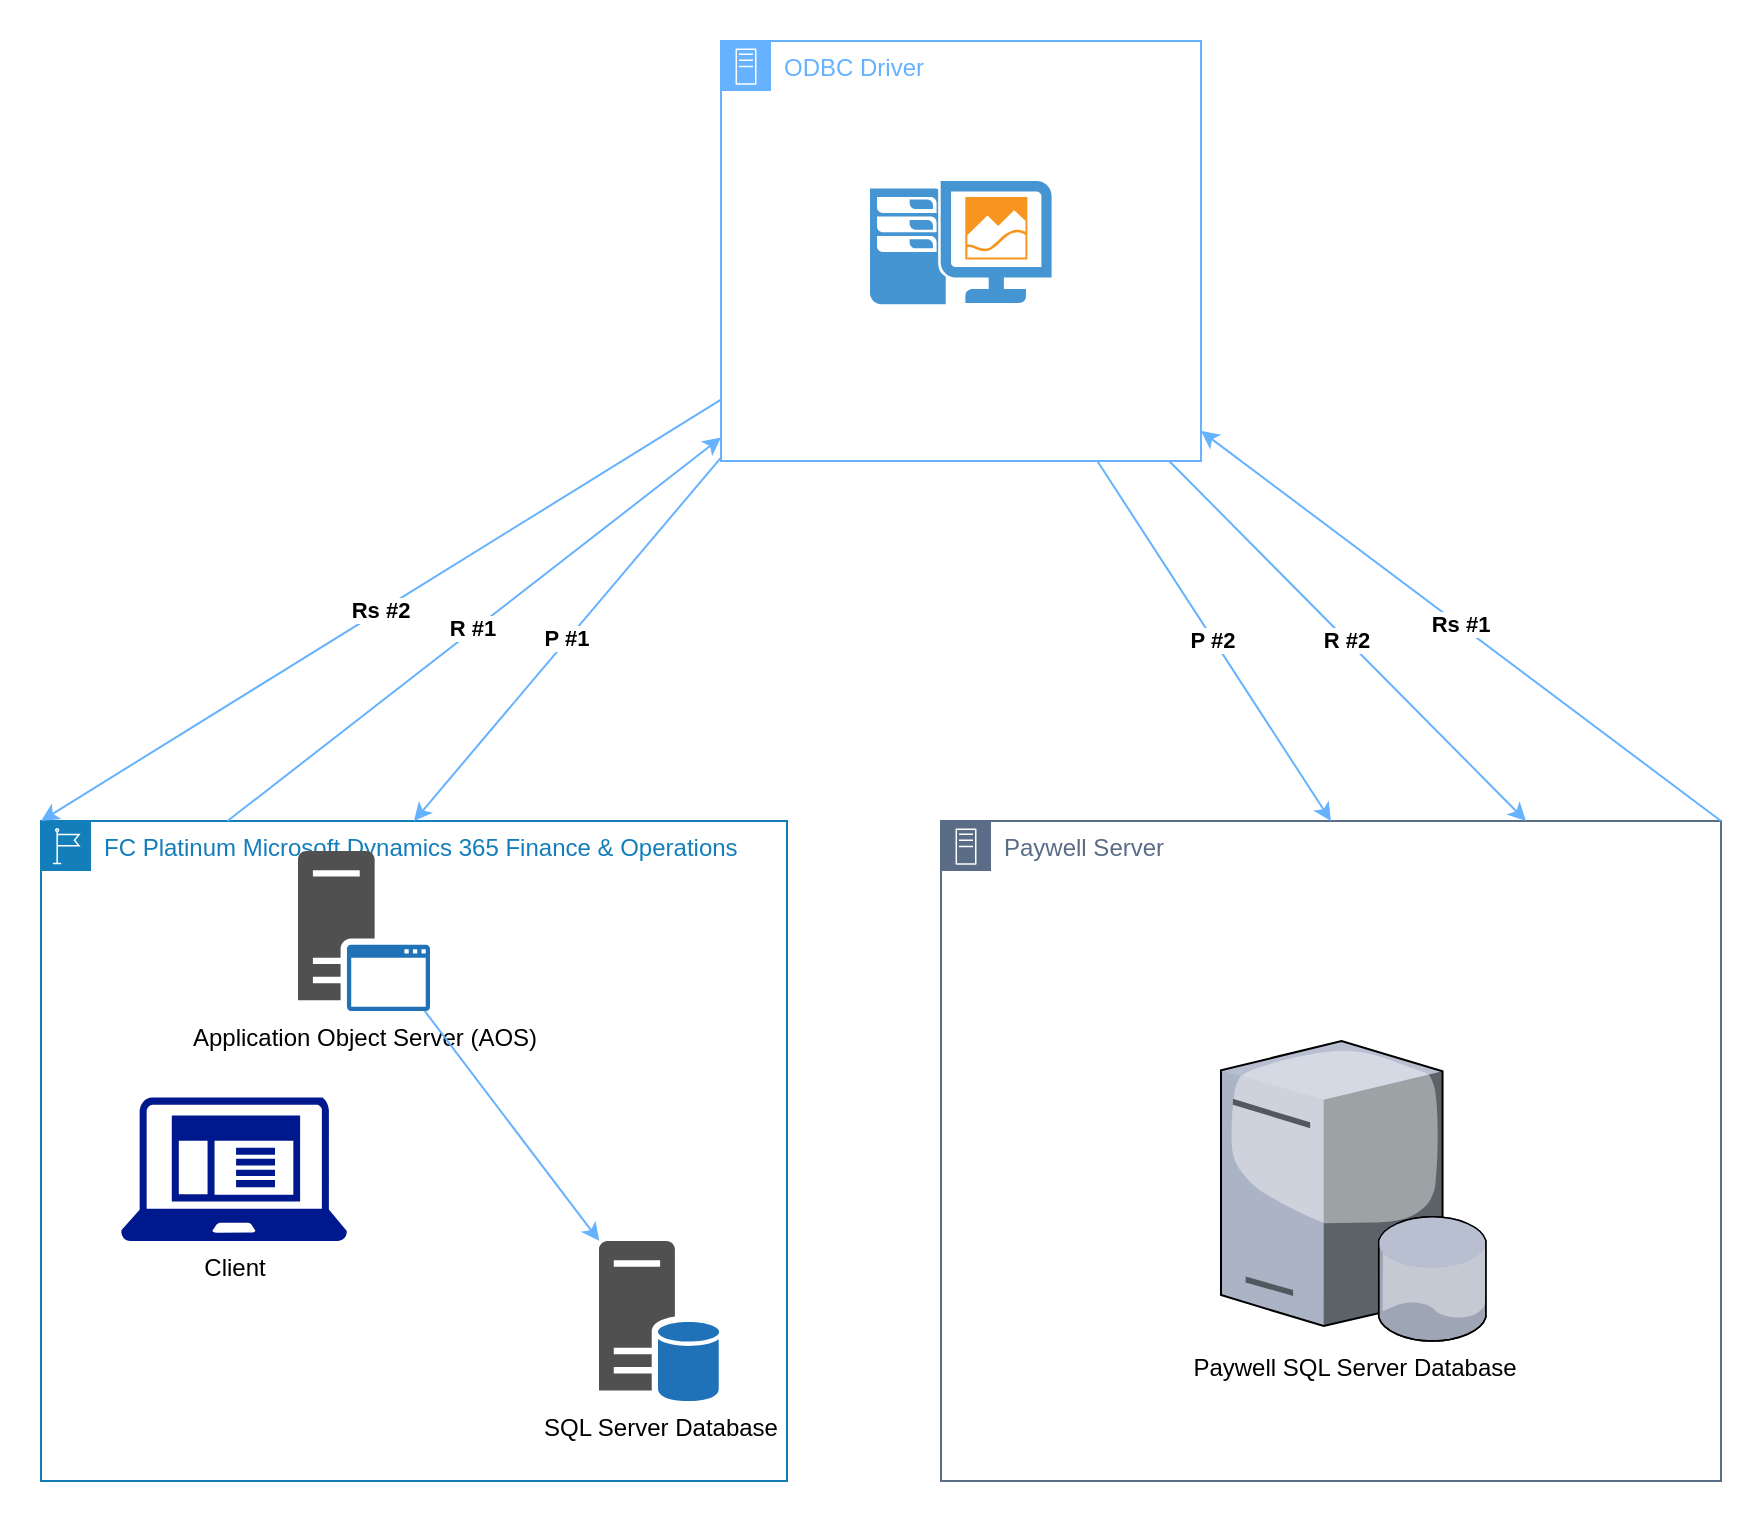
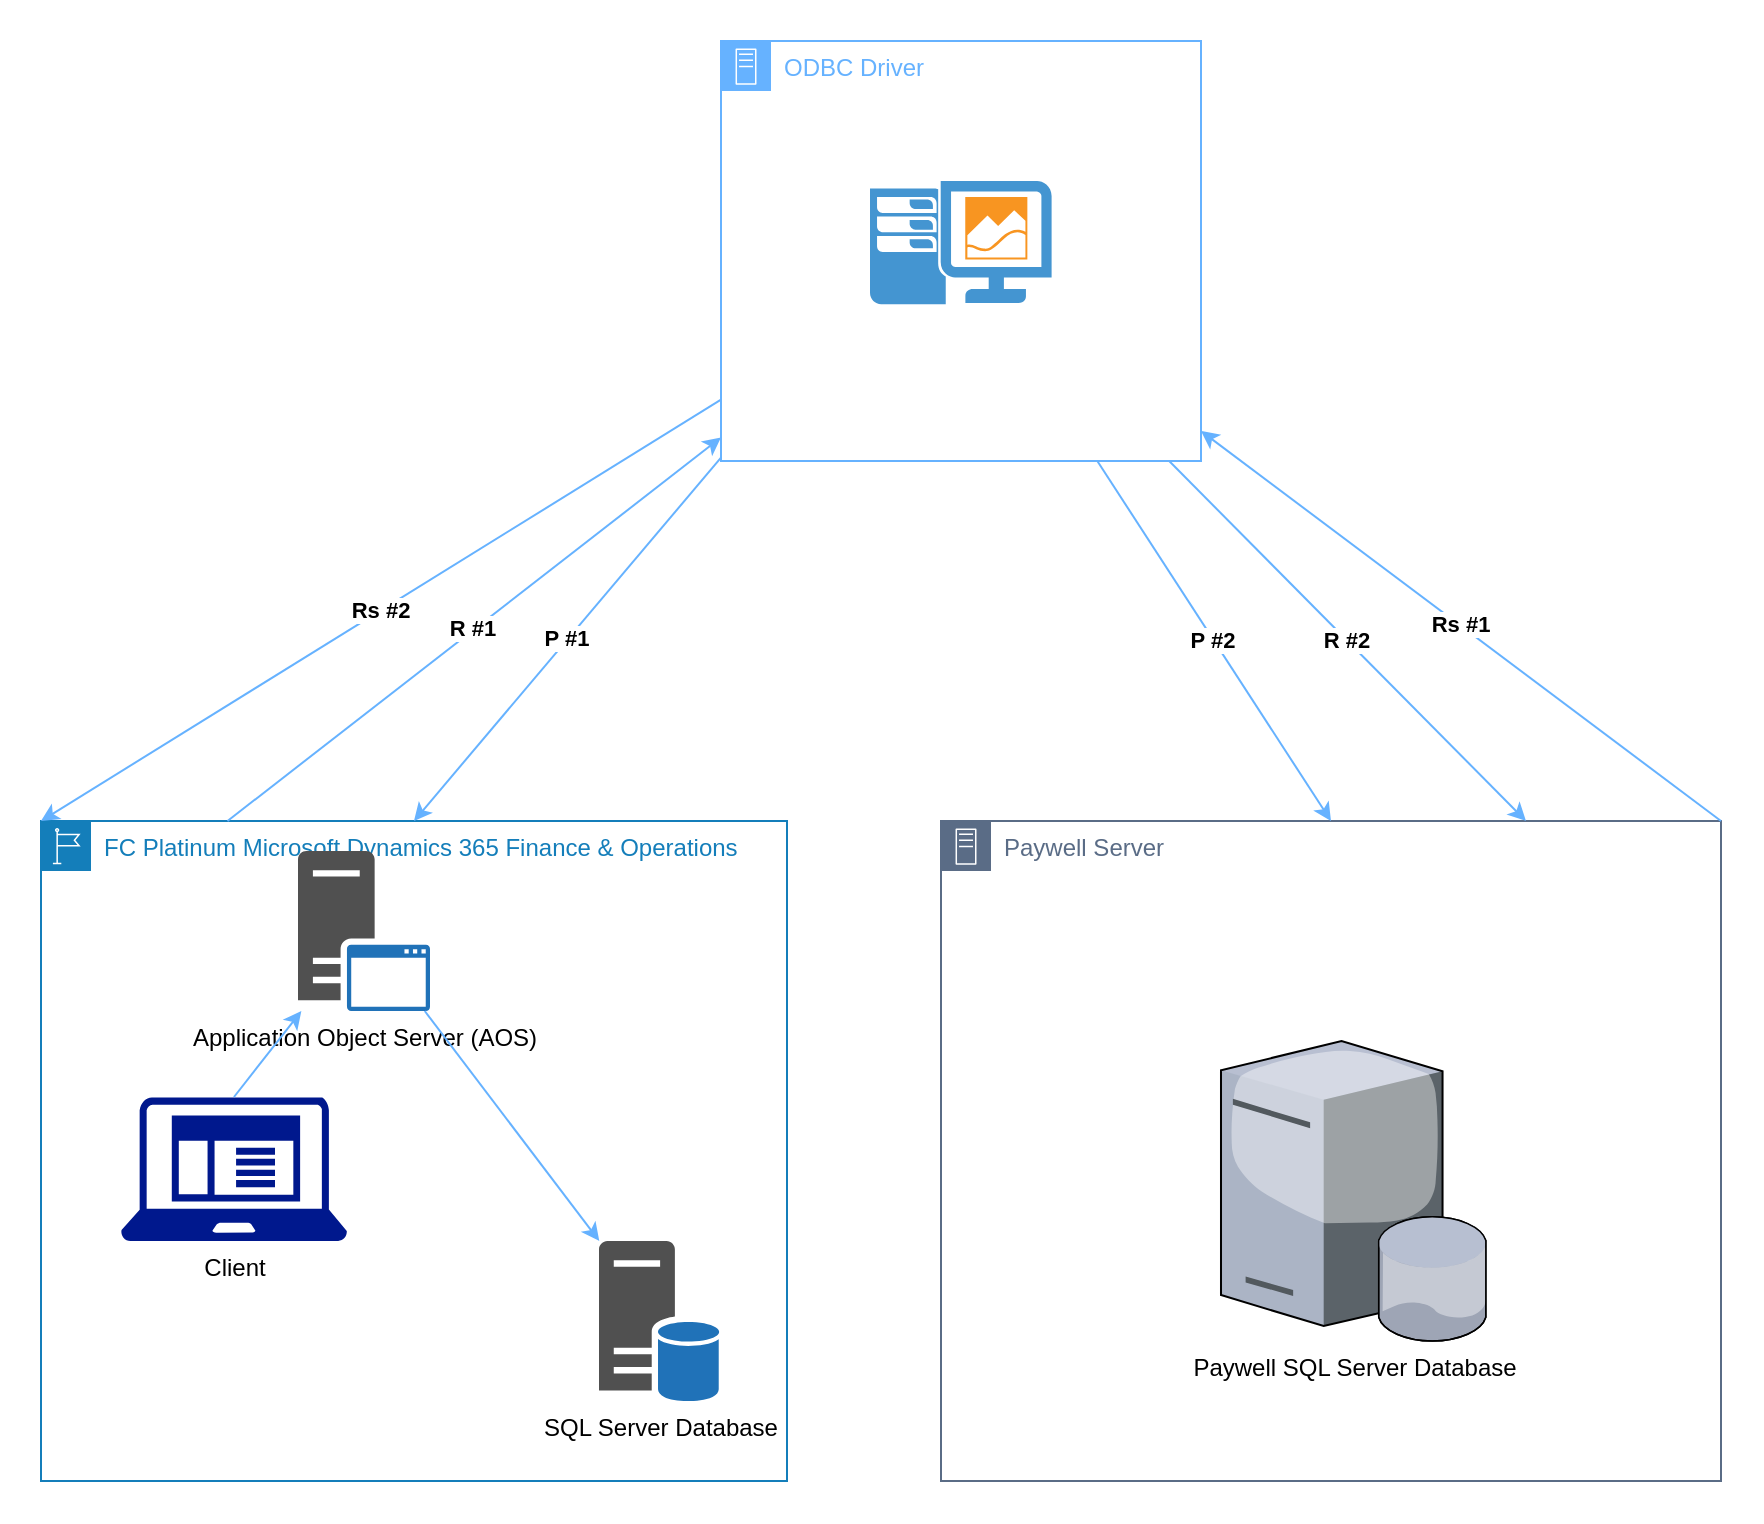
edge "Client" -> "Application Object Server (AOS)": added
